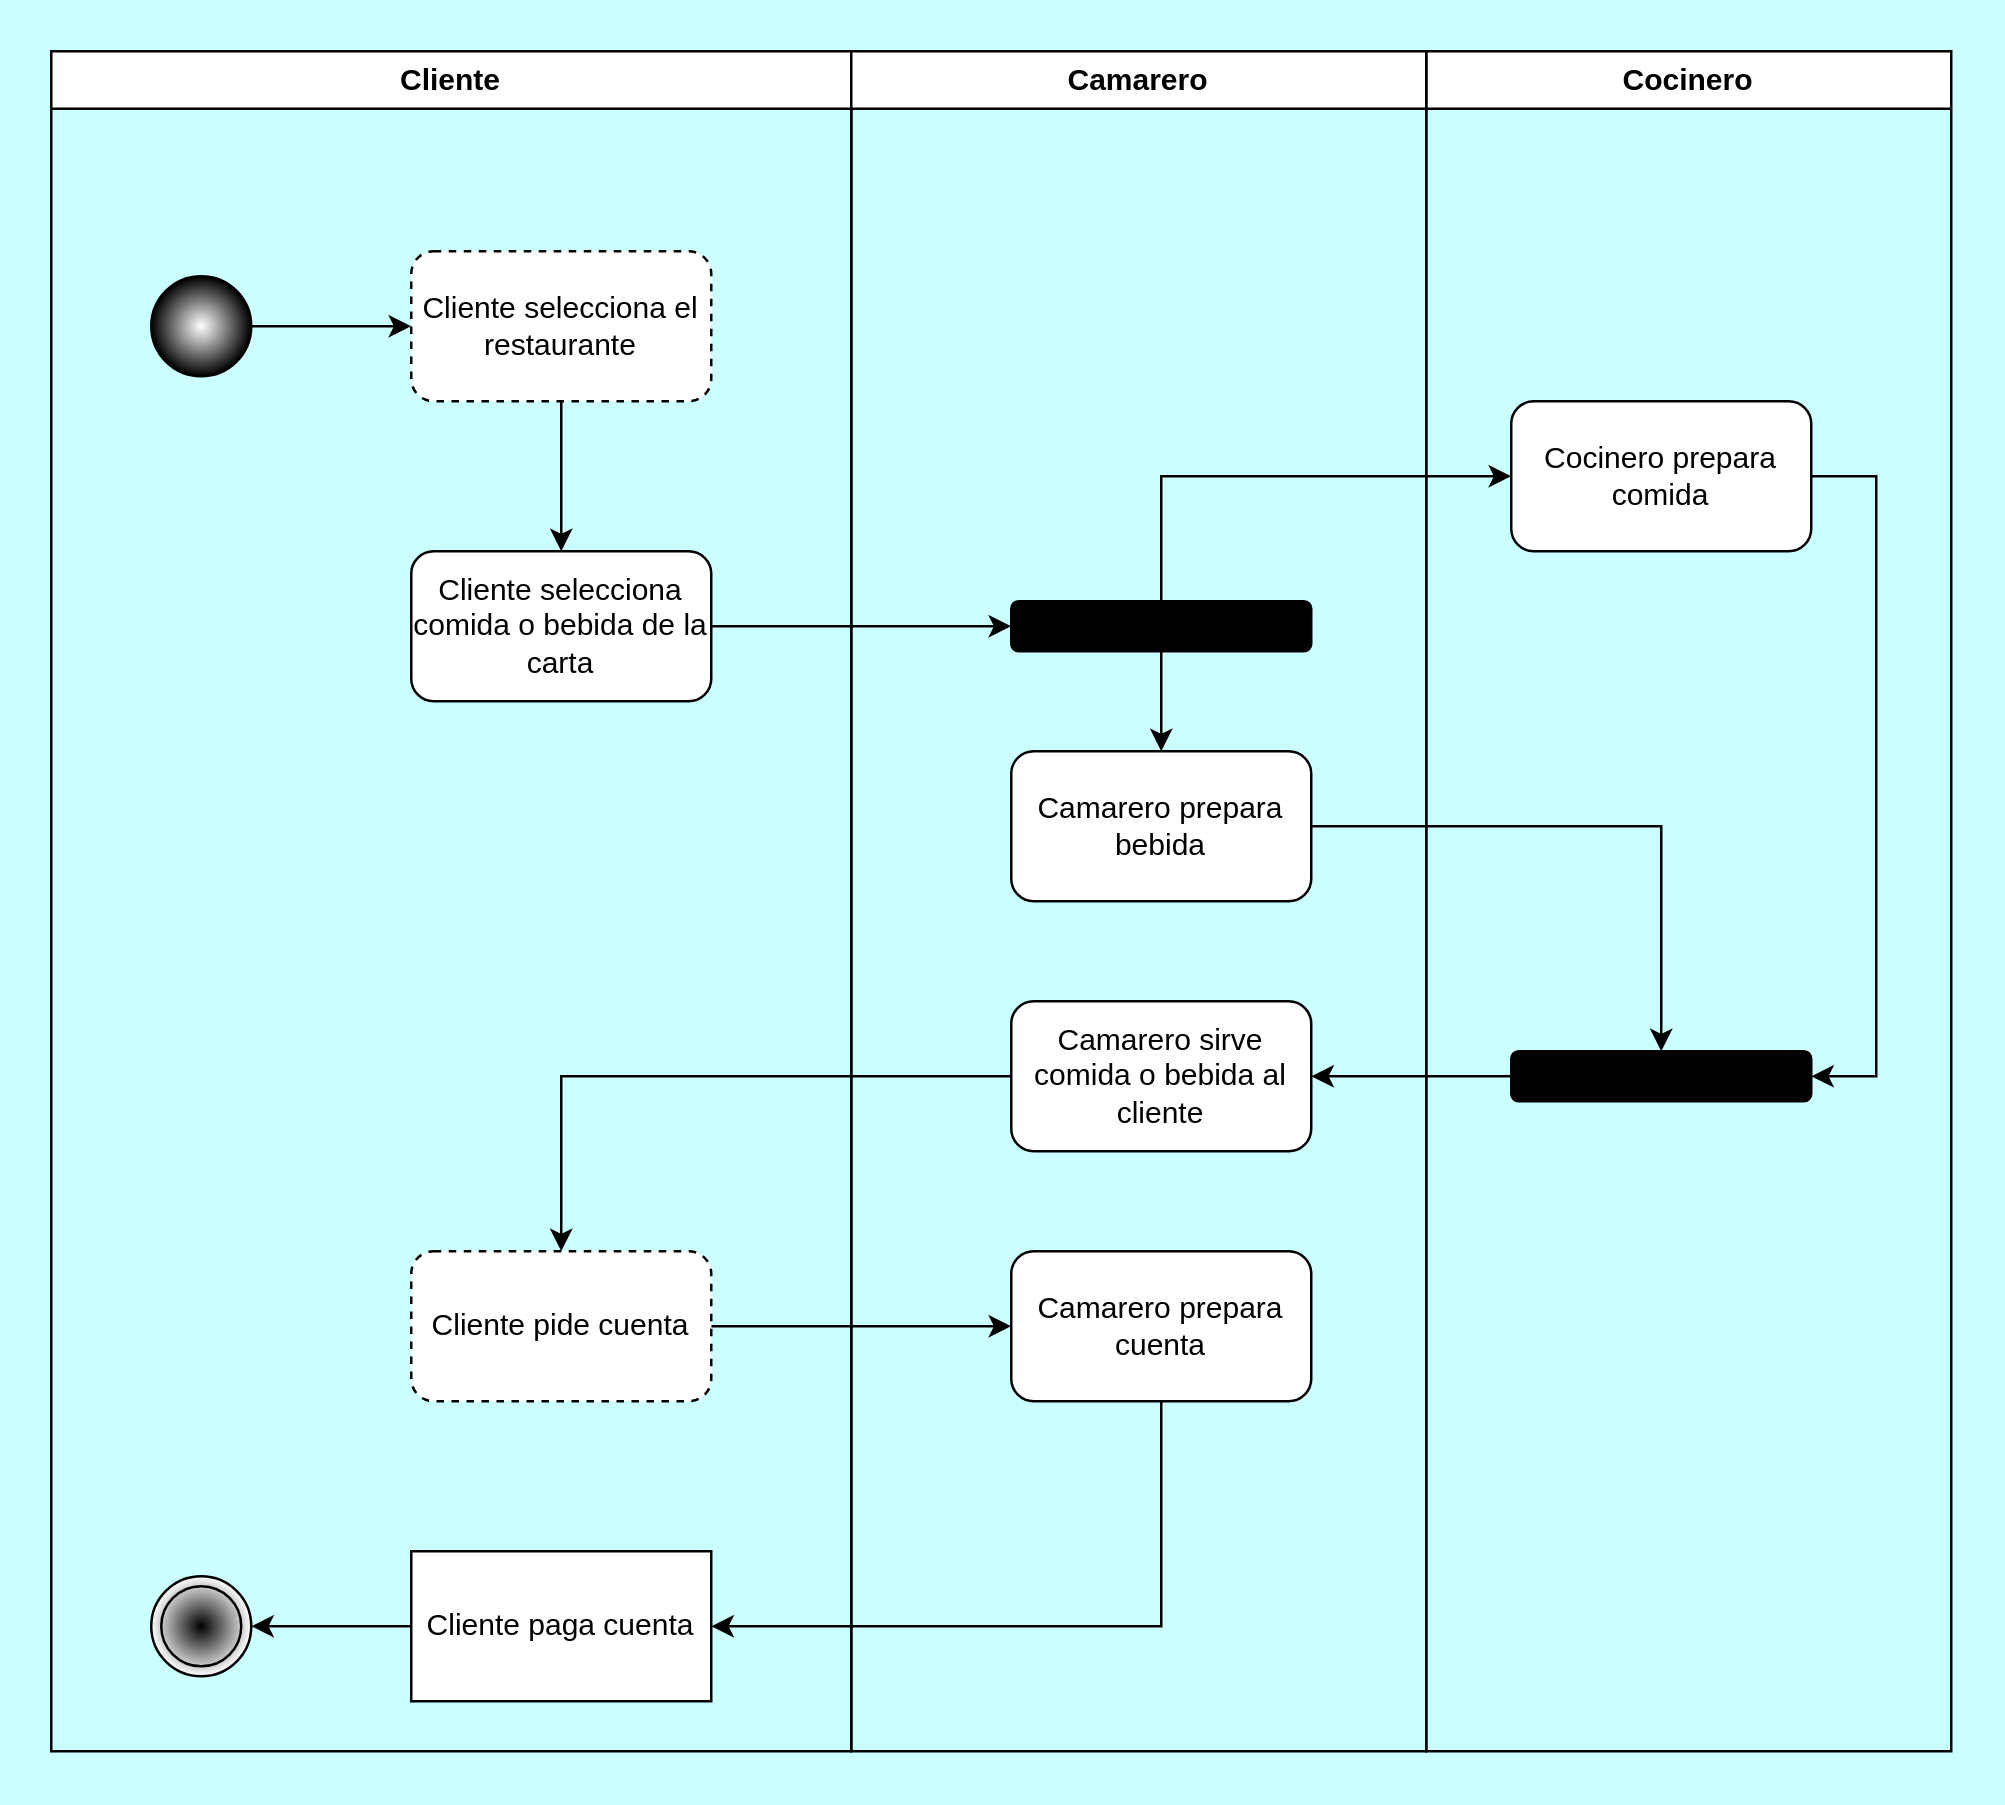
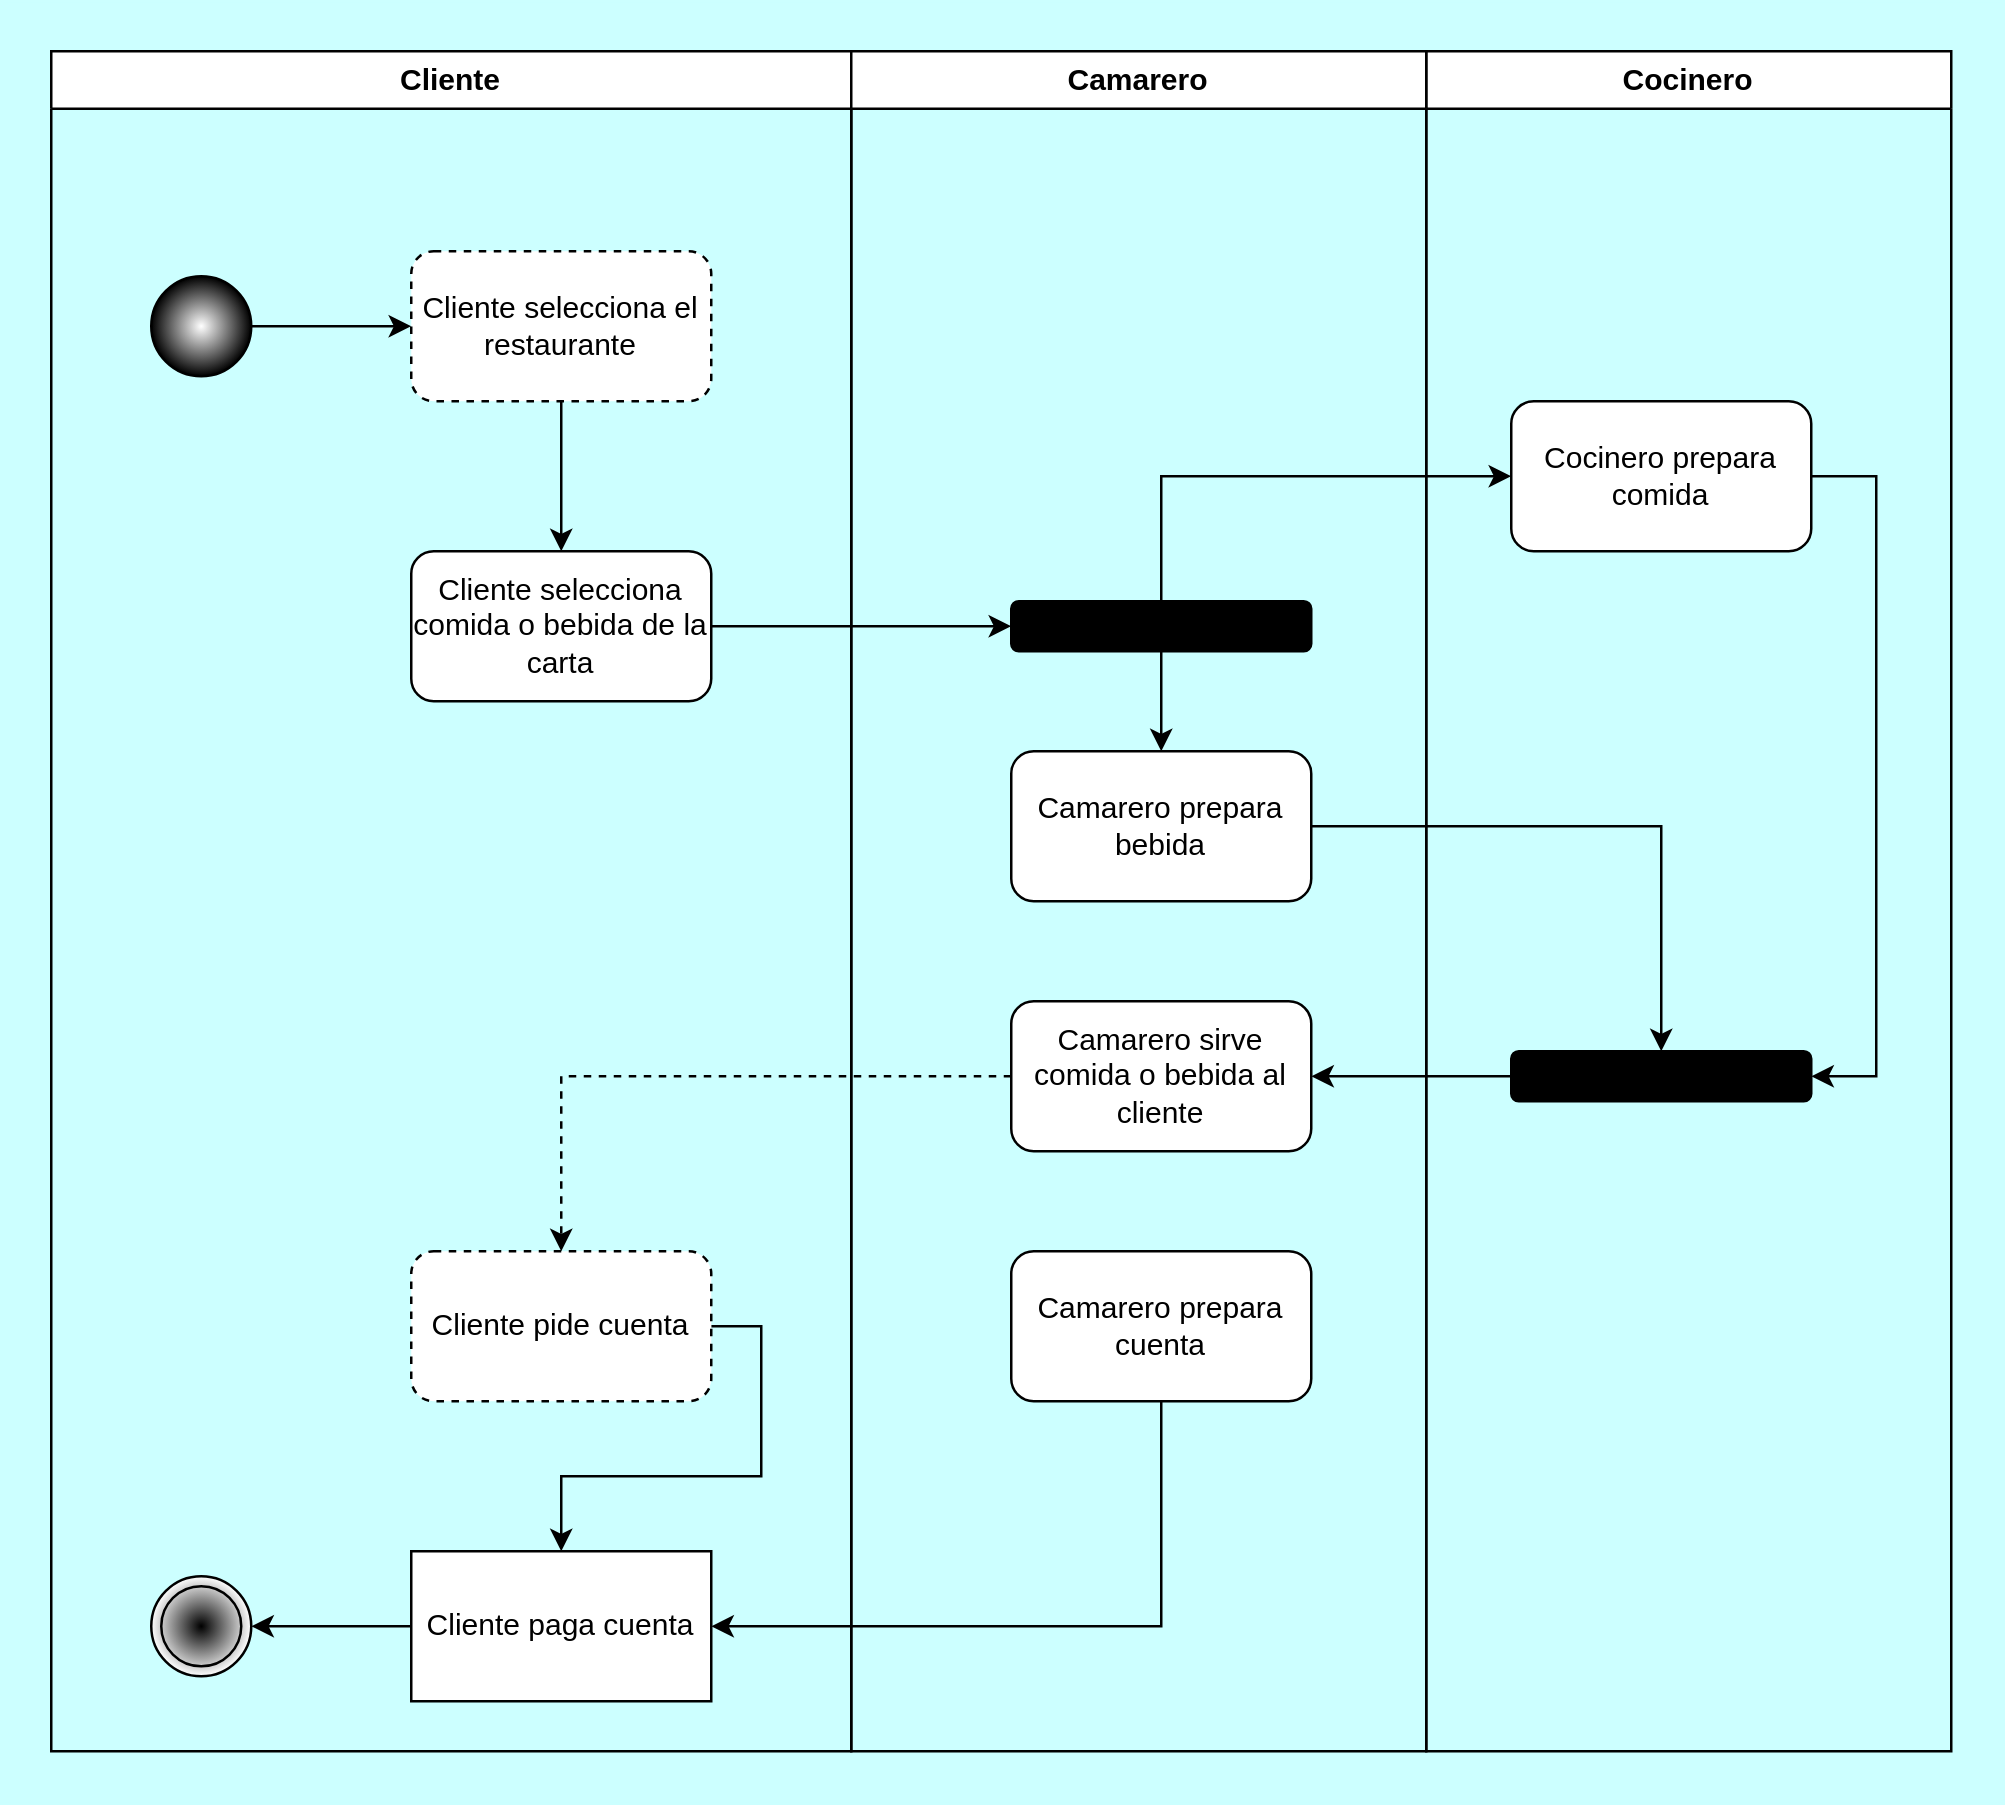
edge "Camarero sirve comida o bebida al cliente" -> "Cliente pide cuenta": style solid -> dashed
edge "Cliente pide cuenta" -> "Camarero prepara cuenta": now "Cliente pide cuenta" -> "Cliente paga cuenta"
